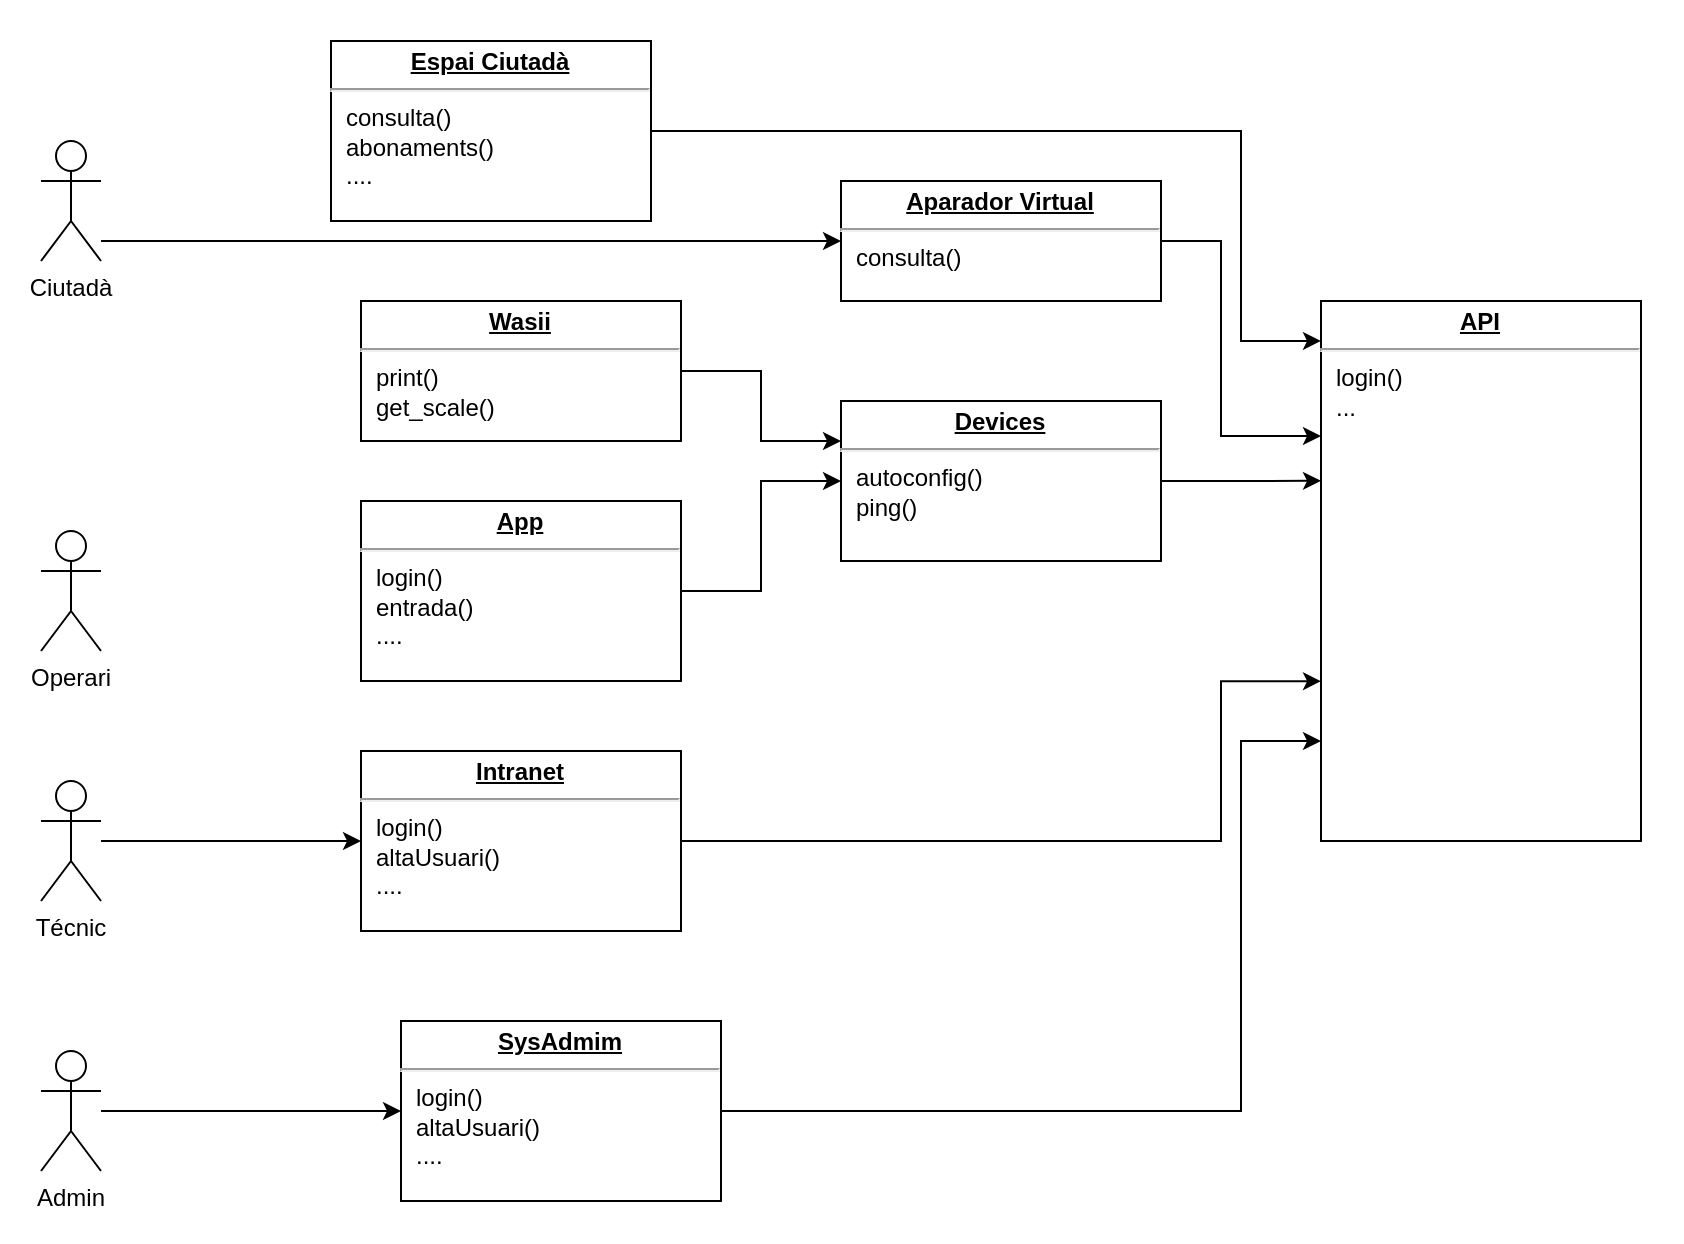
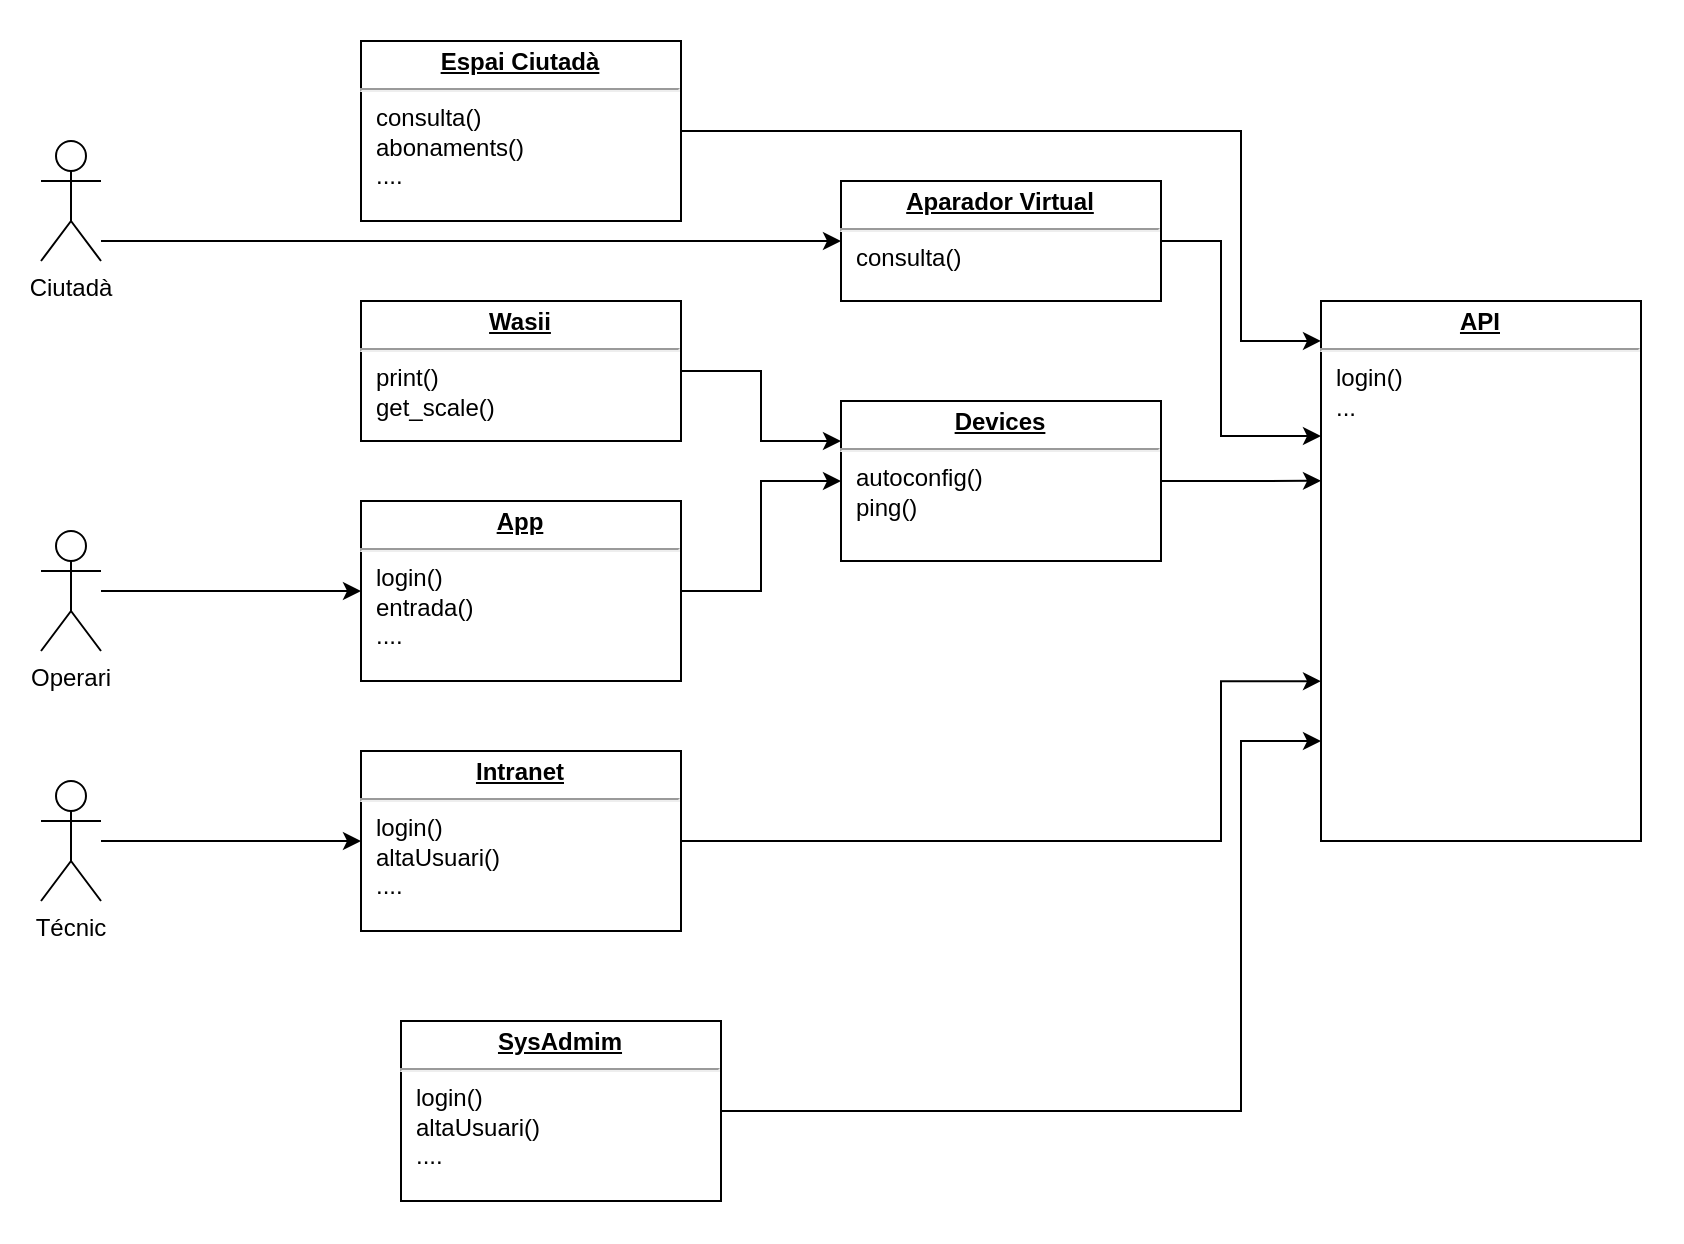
node "Espai Ciutadà consulta() abonaments() ....": moved (491, 131) -> (521, 131)
edge "Operari" -> "App login() entrada() ....": added
node "Admin": removed
edge "Admin" -> "SysAdmim login() altaUsuari() ....": removed
